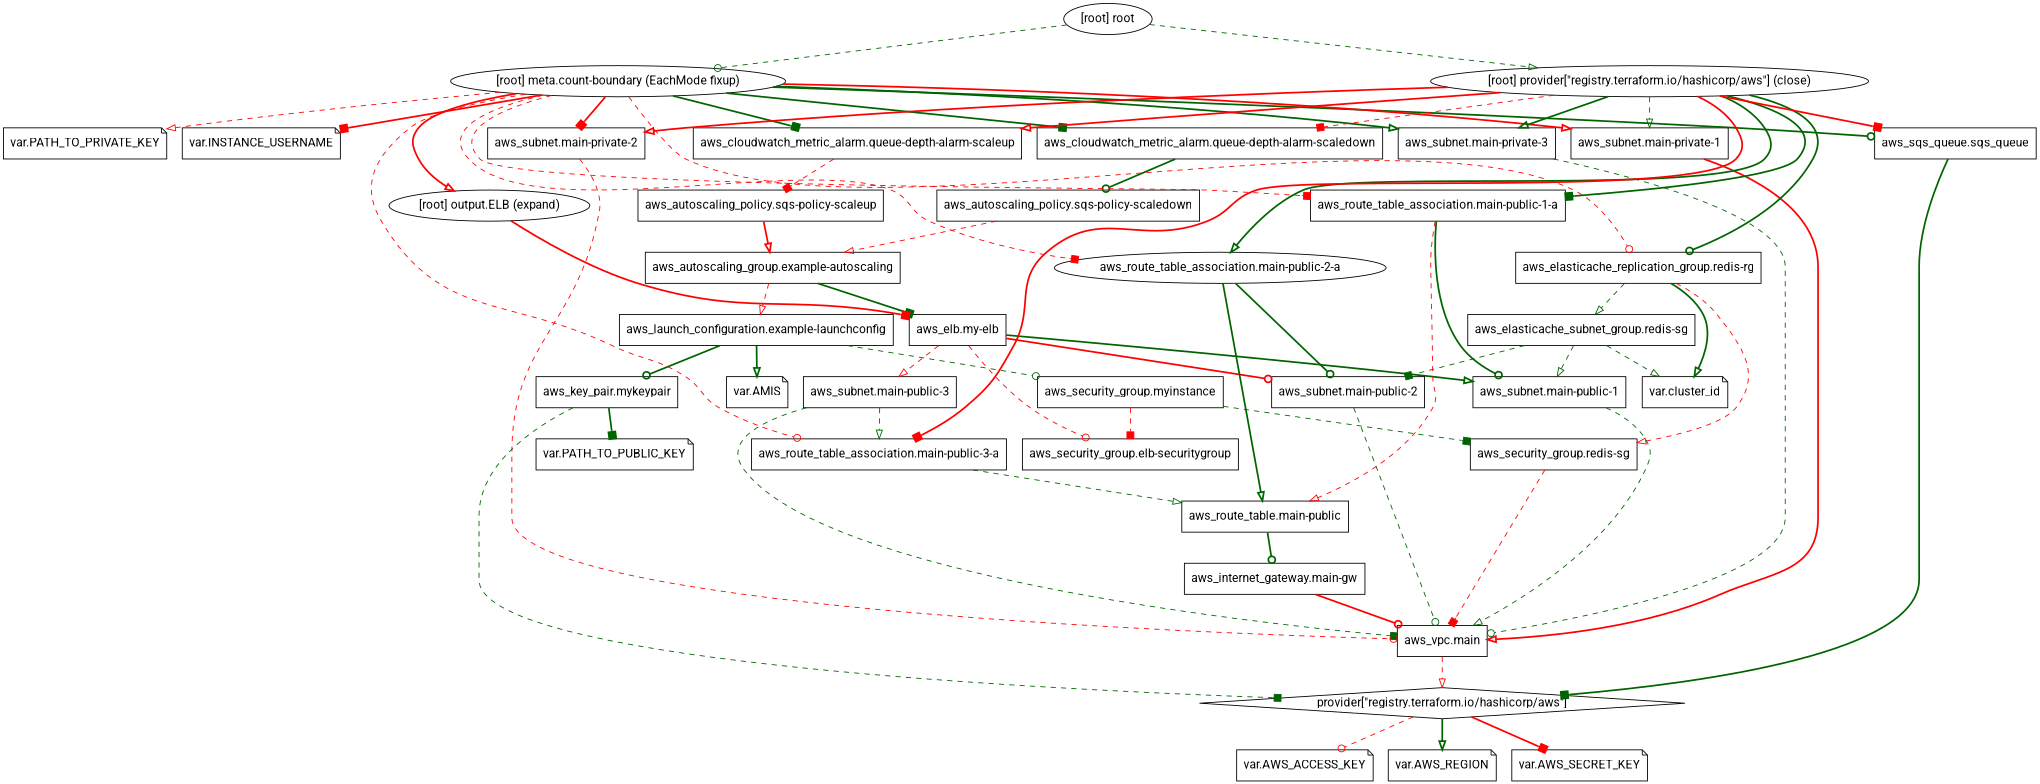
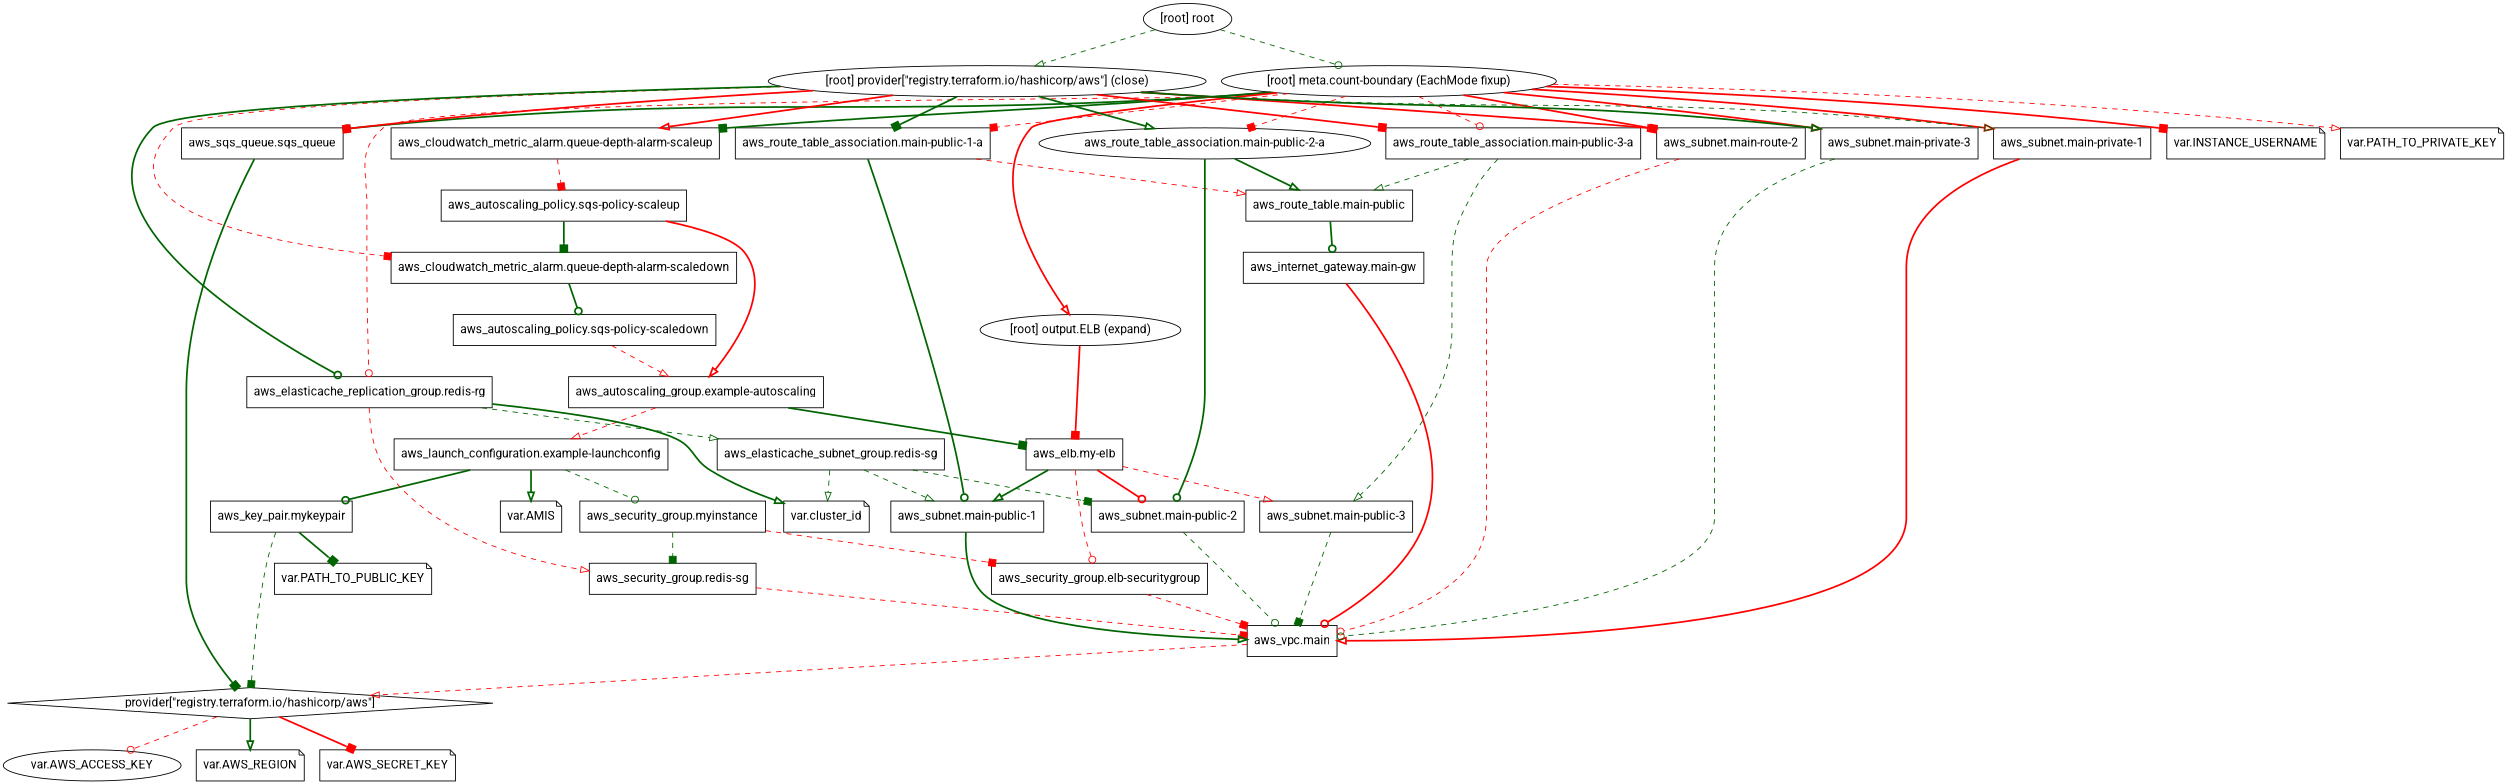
edge "[root] meta.count-boundary (EachMode fixup)" -> "aws_subnet.main-private-3": color darkgreen -> red
edge "[root] meta.count-boundary (EachMode fixup)" -> "aws_cloudwatch_metric_alarm.queue-depth-alarm-scaledown": now "aws_autoscaling_policy.sqs-policy-scaleup" -> "aws_cloudwatch_metric_alarm.queue-depth-alarm-scaledown"
node "aws_subnet.main-private-2": label "aws_subnet.main-private-2" -> "aws_subnet.main-route-2"
edge "aws_subnet.main-public-3" -> "aws_route_table_association.main-public-3-a": reversed
edge "aws_subnet.main-public-1" -> "aws_vpc.main": style dashed -> bold
edge "aws_security_group.elb-securitygroup" -> "aws_vpc.main": added
node "var.AWS_ACCESS_KEY": shape note -> ellipse
